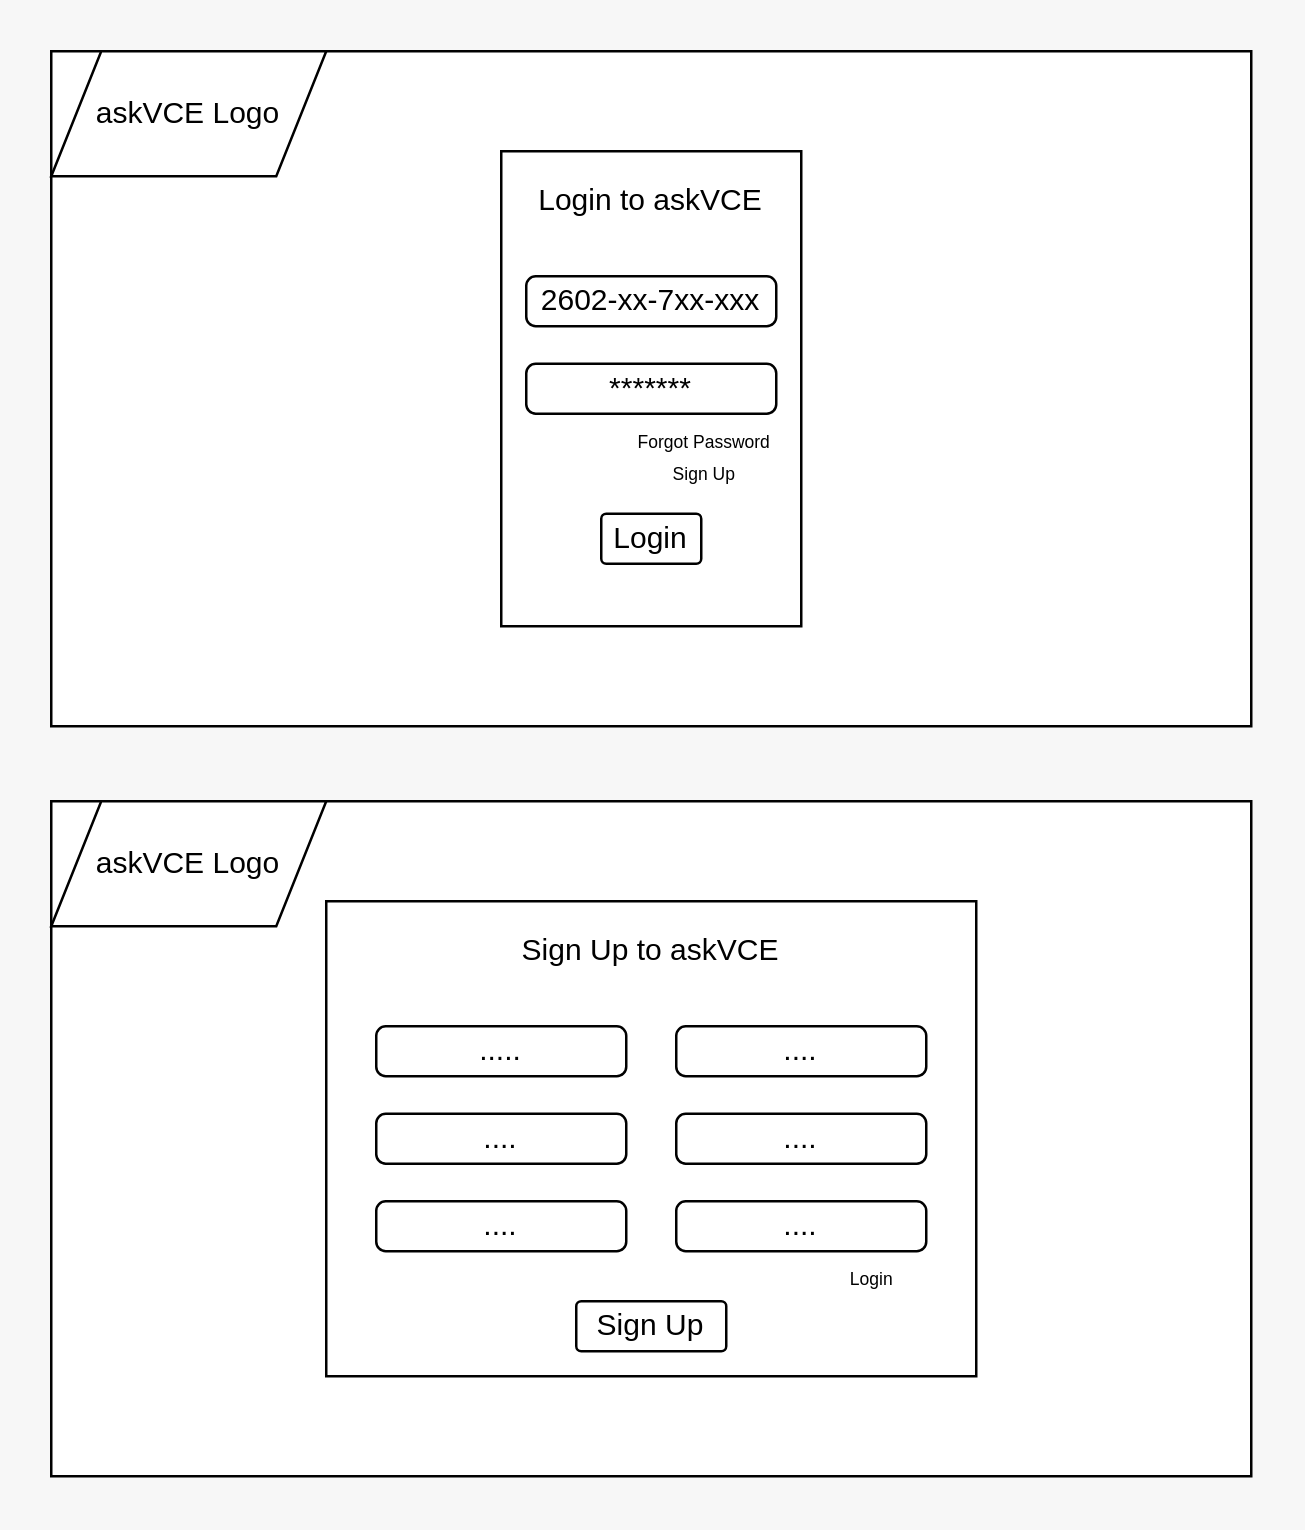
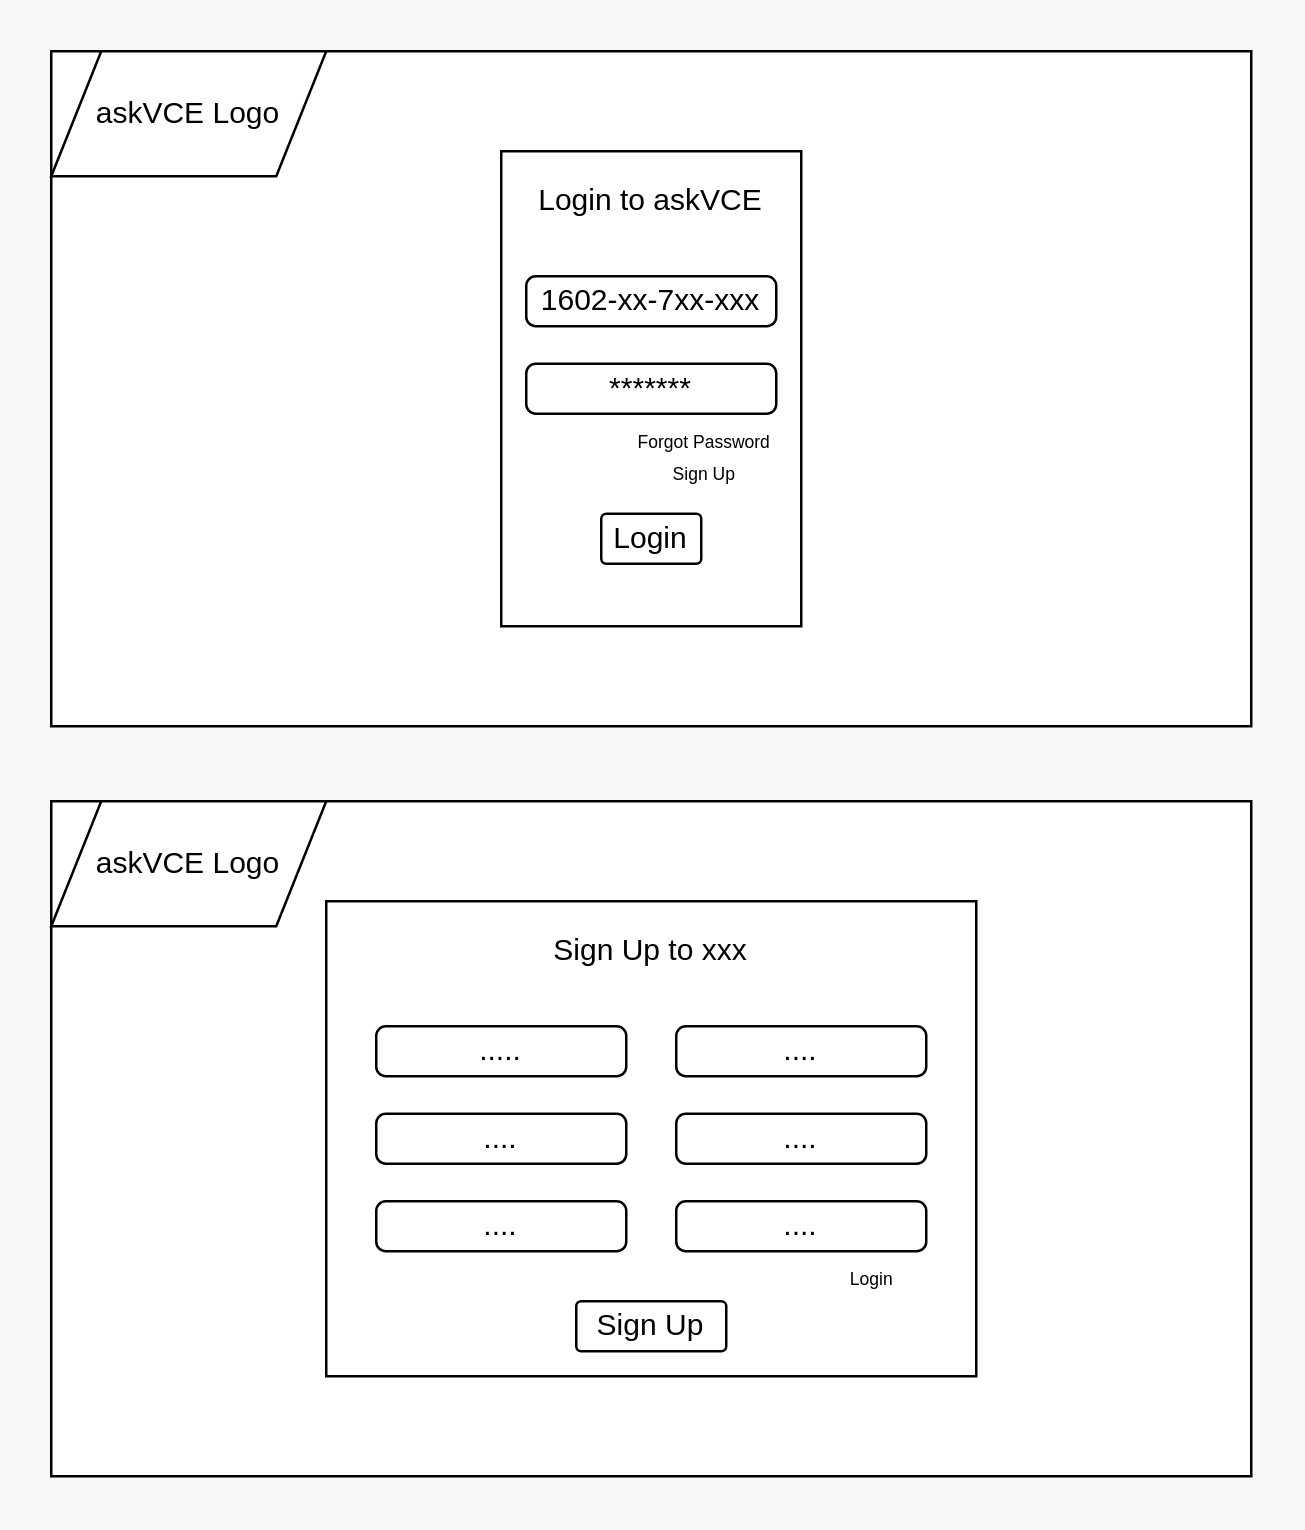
node "2602-xx-7xx-xxx": label "2602-xx-7xx-xxx" -> "1602-xx-7xx-xxx"
node "Sign Up to askVCE": label "Sign Up to askVCE" -> "Sign Up to xxx"
